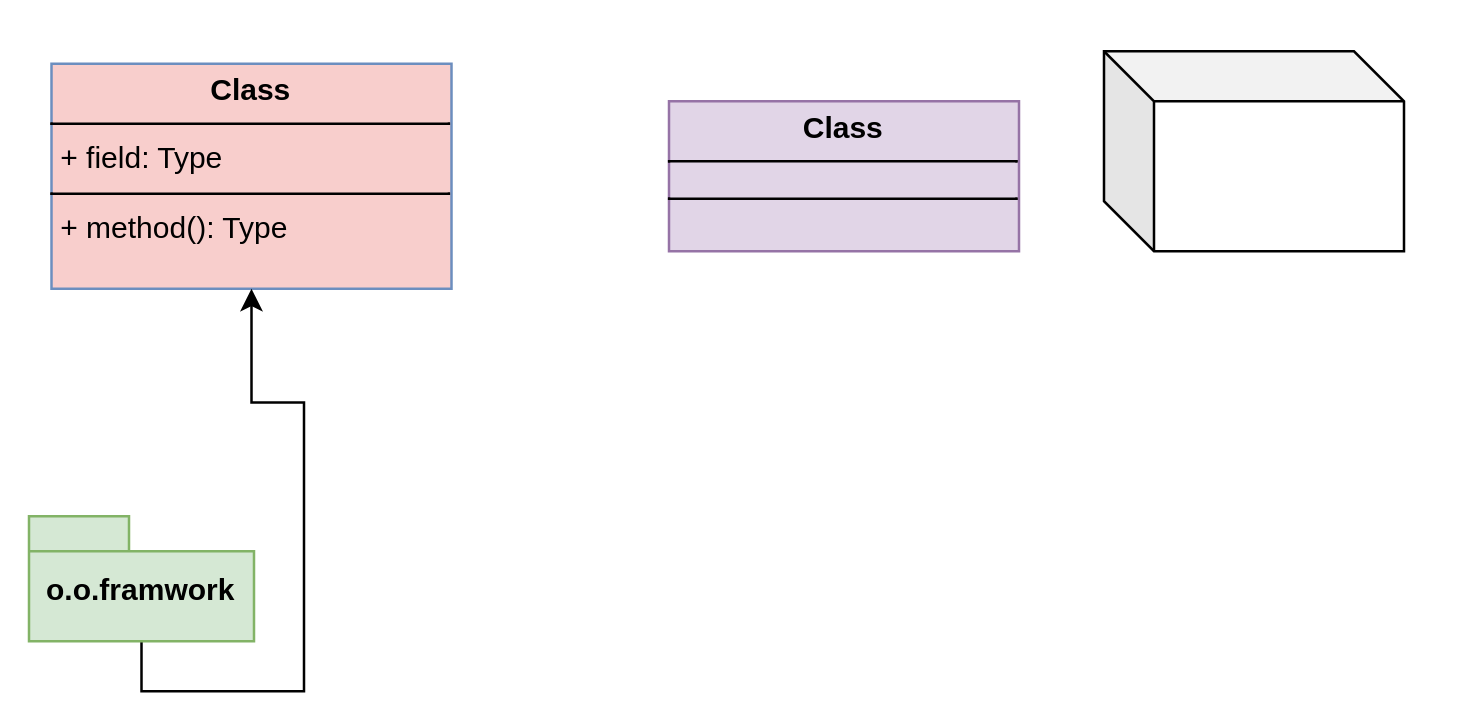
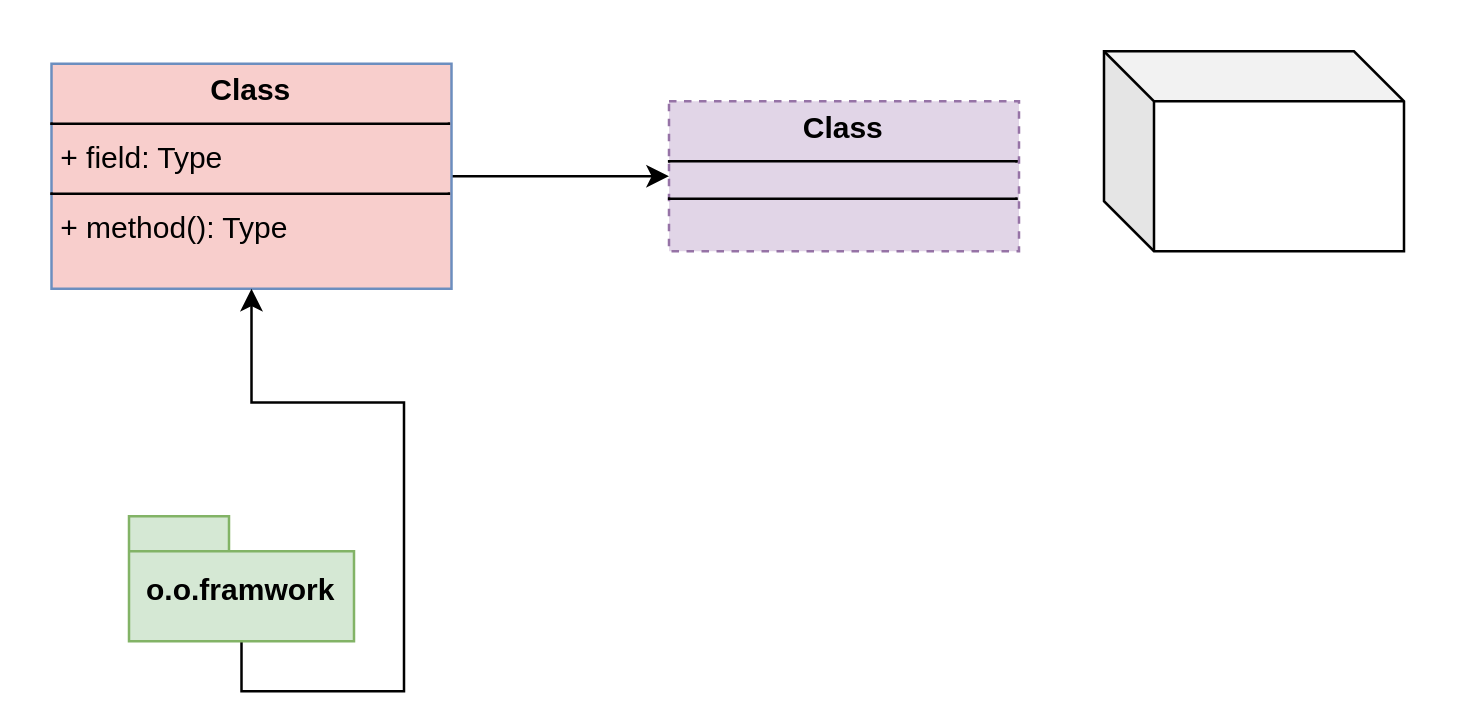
edge "Class + field: Type + method(): Type" -> "Class": added
node "Class": style solid -> dashed
node "o.o.framwork": moved (141, 579) -> (241, 579)
